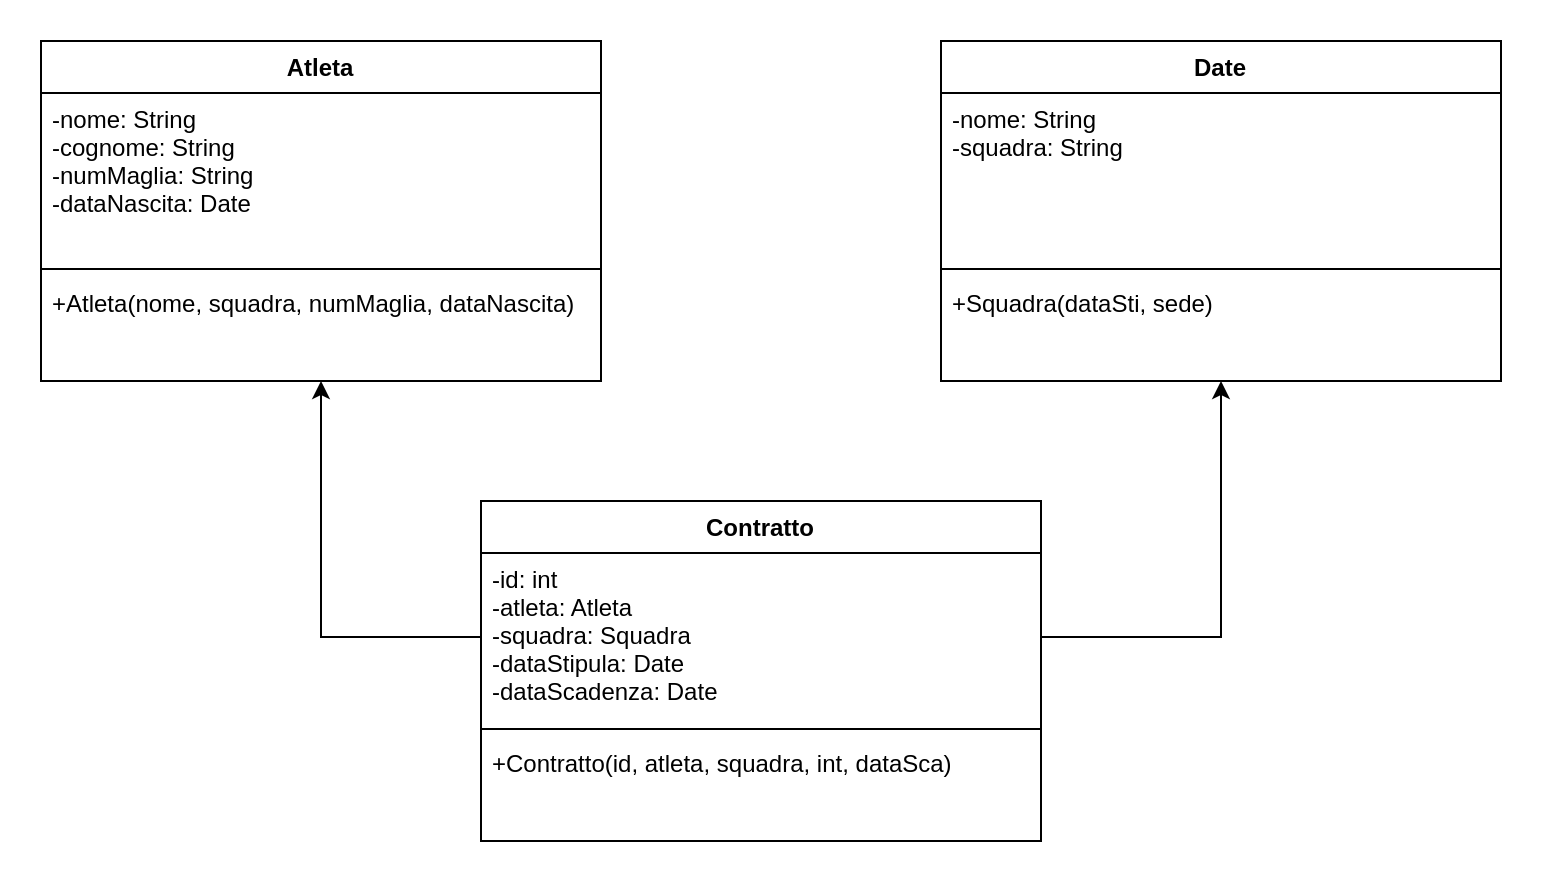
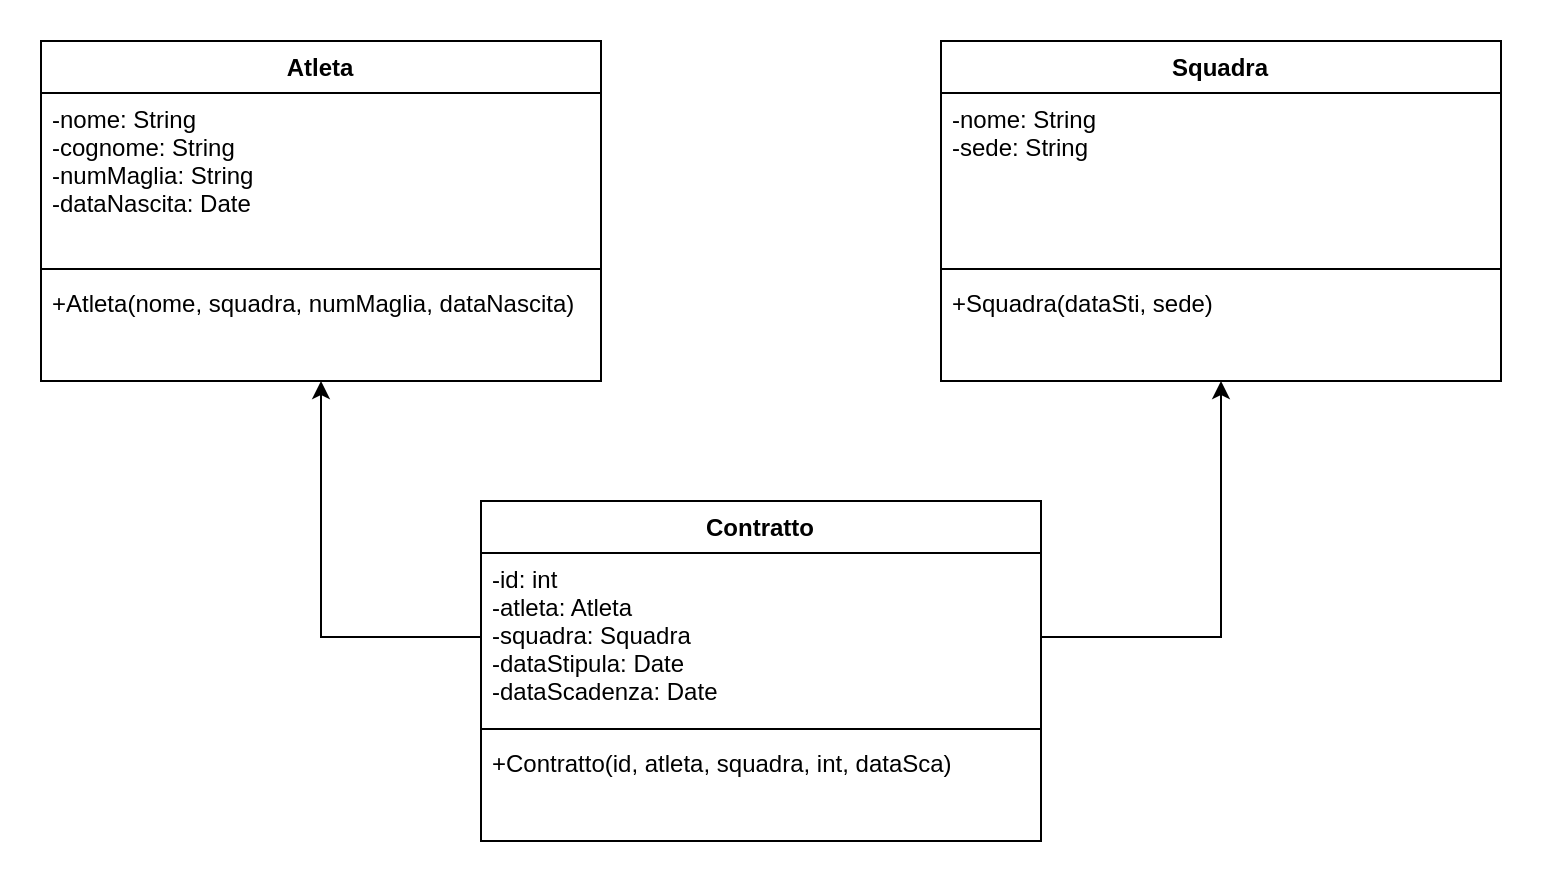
node "Date": label "Date" -> "Squadra"
node "-nome: String -squadra: String": label "-nome: String -squadra: String" -> "-nome: String -sede: String"
